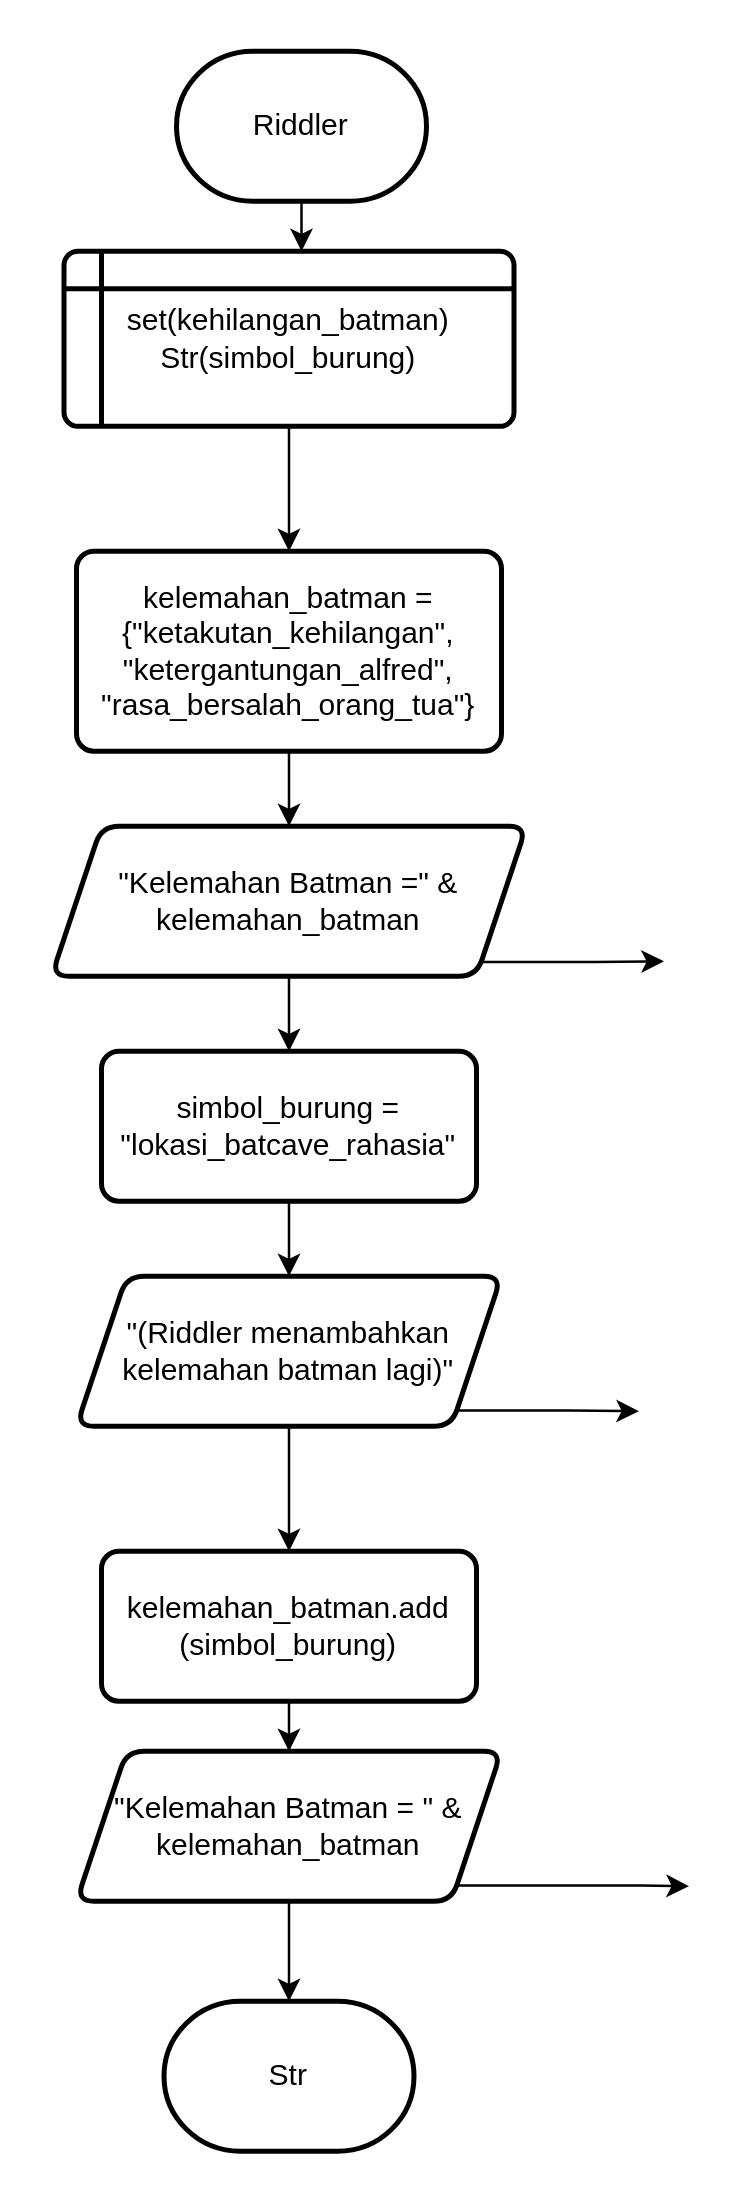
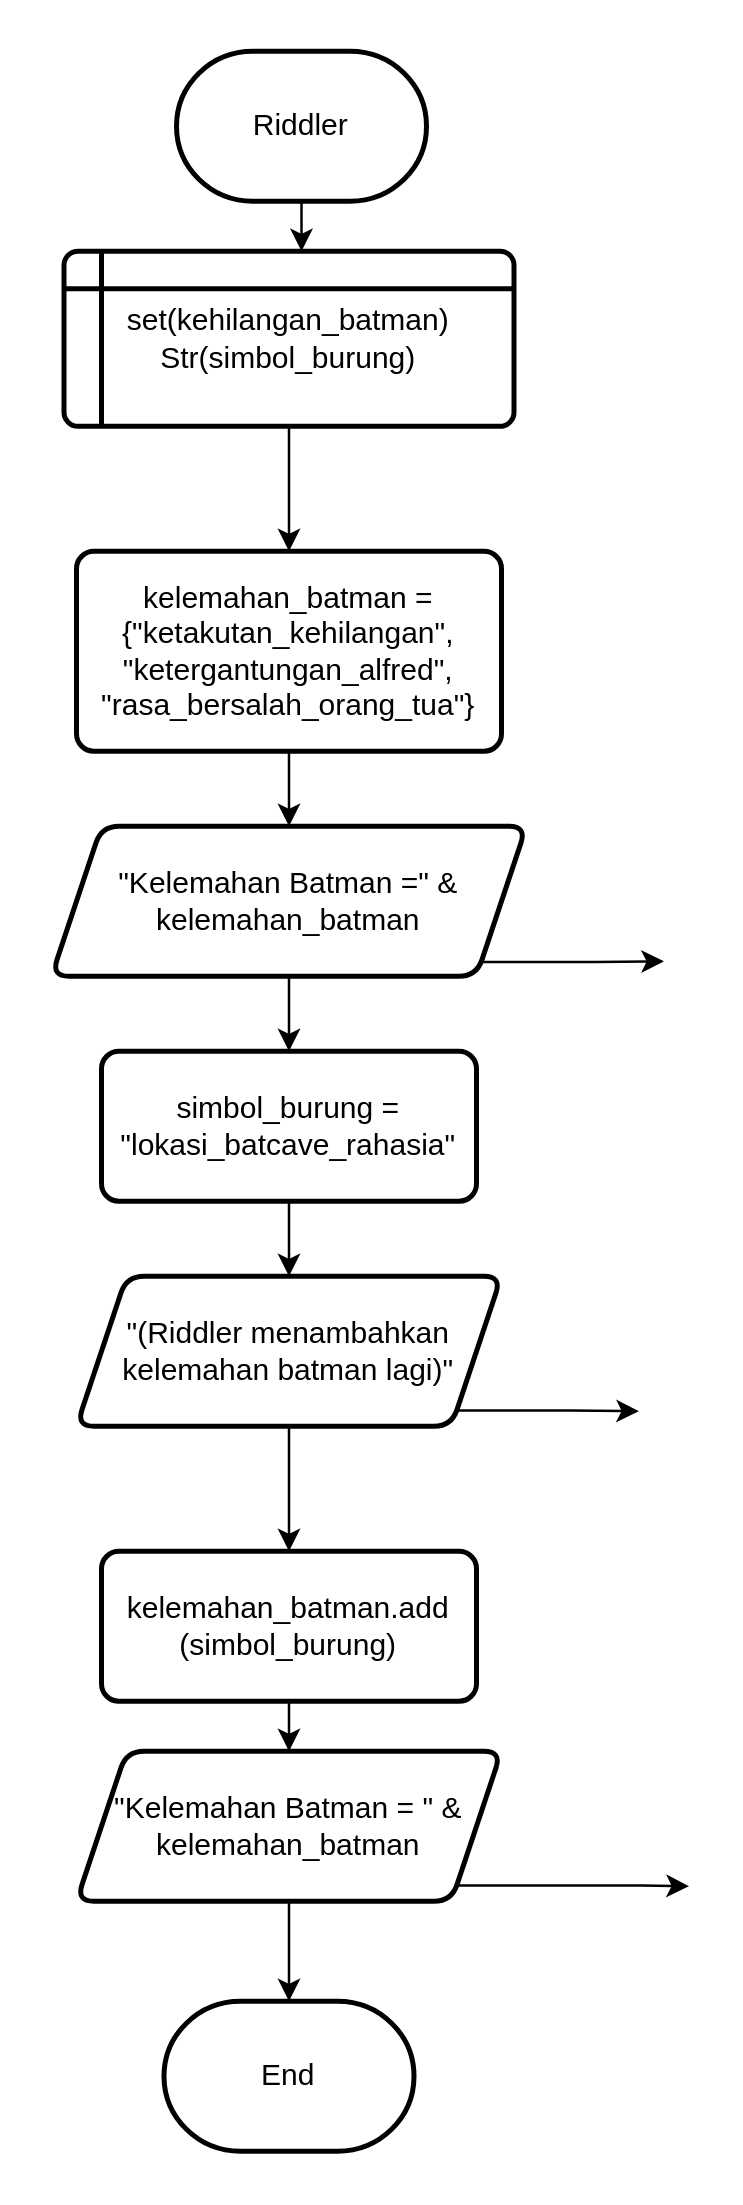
node "Str": label "Str" -> "End"
